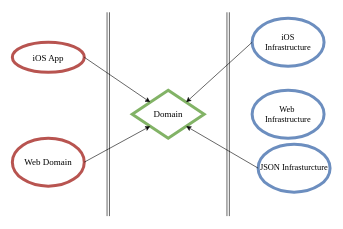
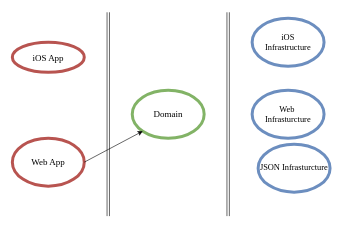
edge "iOS App" -> "Domain": removed
edge "iOS Infrastructure" -> "Domain": removed
node "Domain": shape diamond -> ellipse
node "Web Infrastructure": label "Web Infrastructure" -> "Web Infrasturcture"
edge "JSON Infrasturcture" -> "Domain": removed
node "Web Domain": label "Web Domain" -> "Web App"
